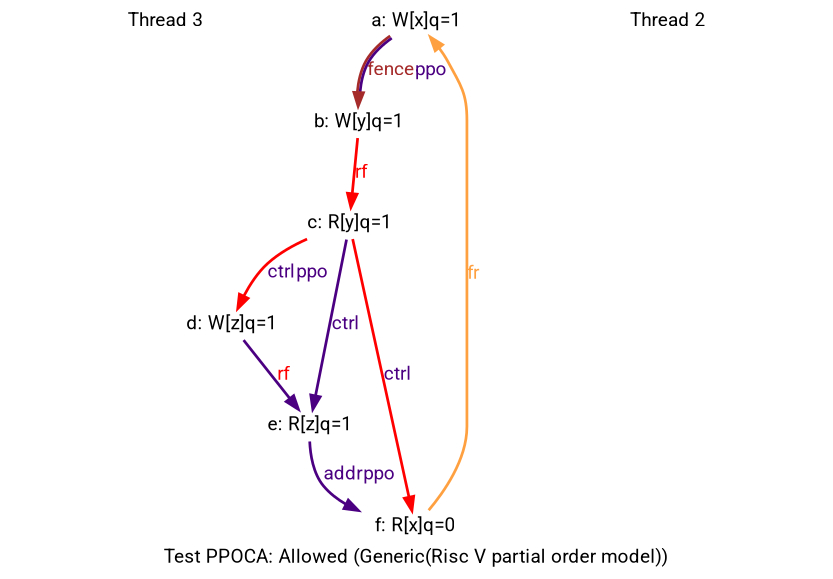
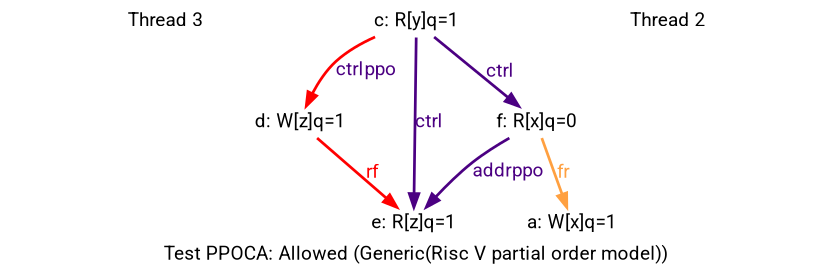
node "b: W[y]q=1": removed
edge "c: R[y]q=1" -> "f: R[x]q=0": color red -> indigo
edge "d: W[z]q=1" -> "e: R[z]q=1": color indigo -> red
edge "e: R[z]q=1" -> "f: R[x]q=0": reversed
